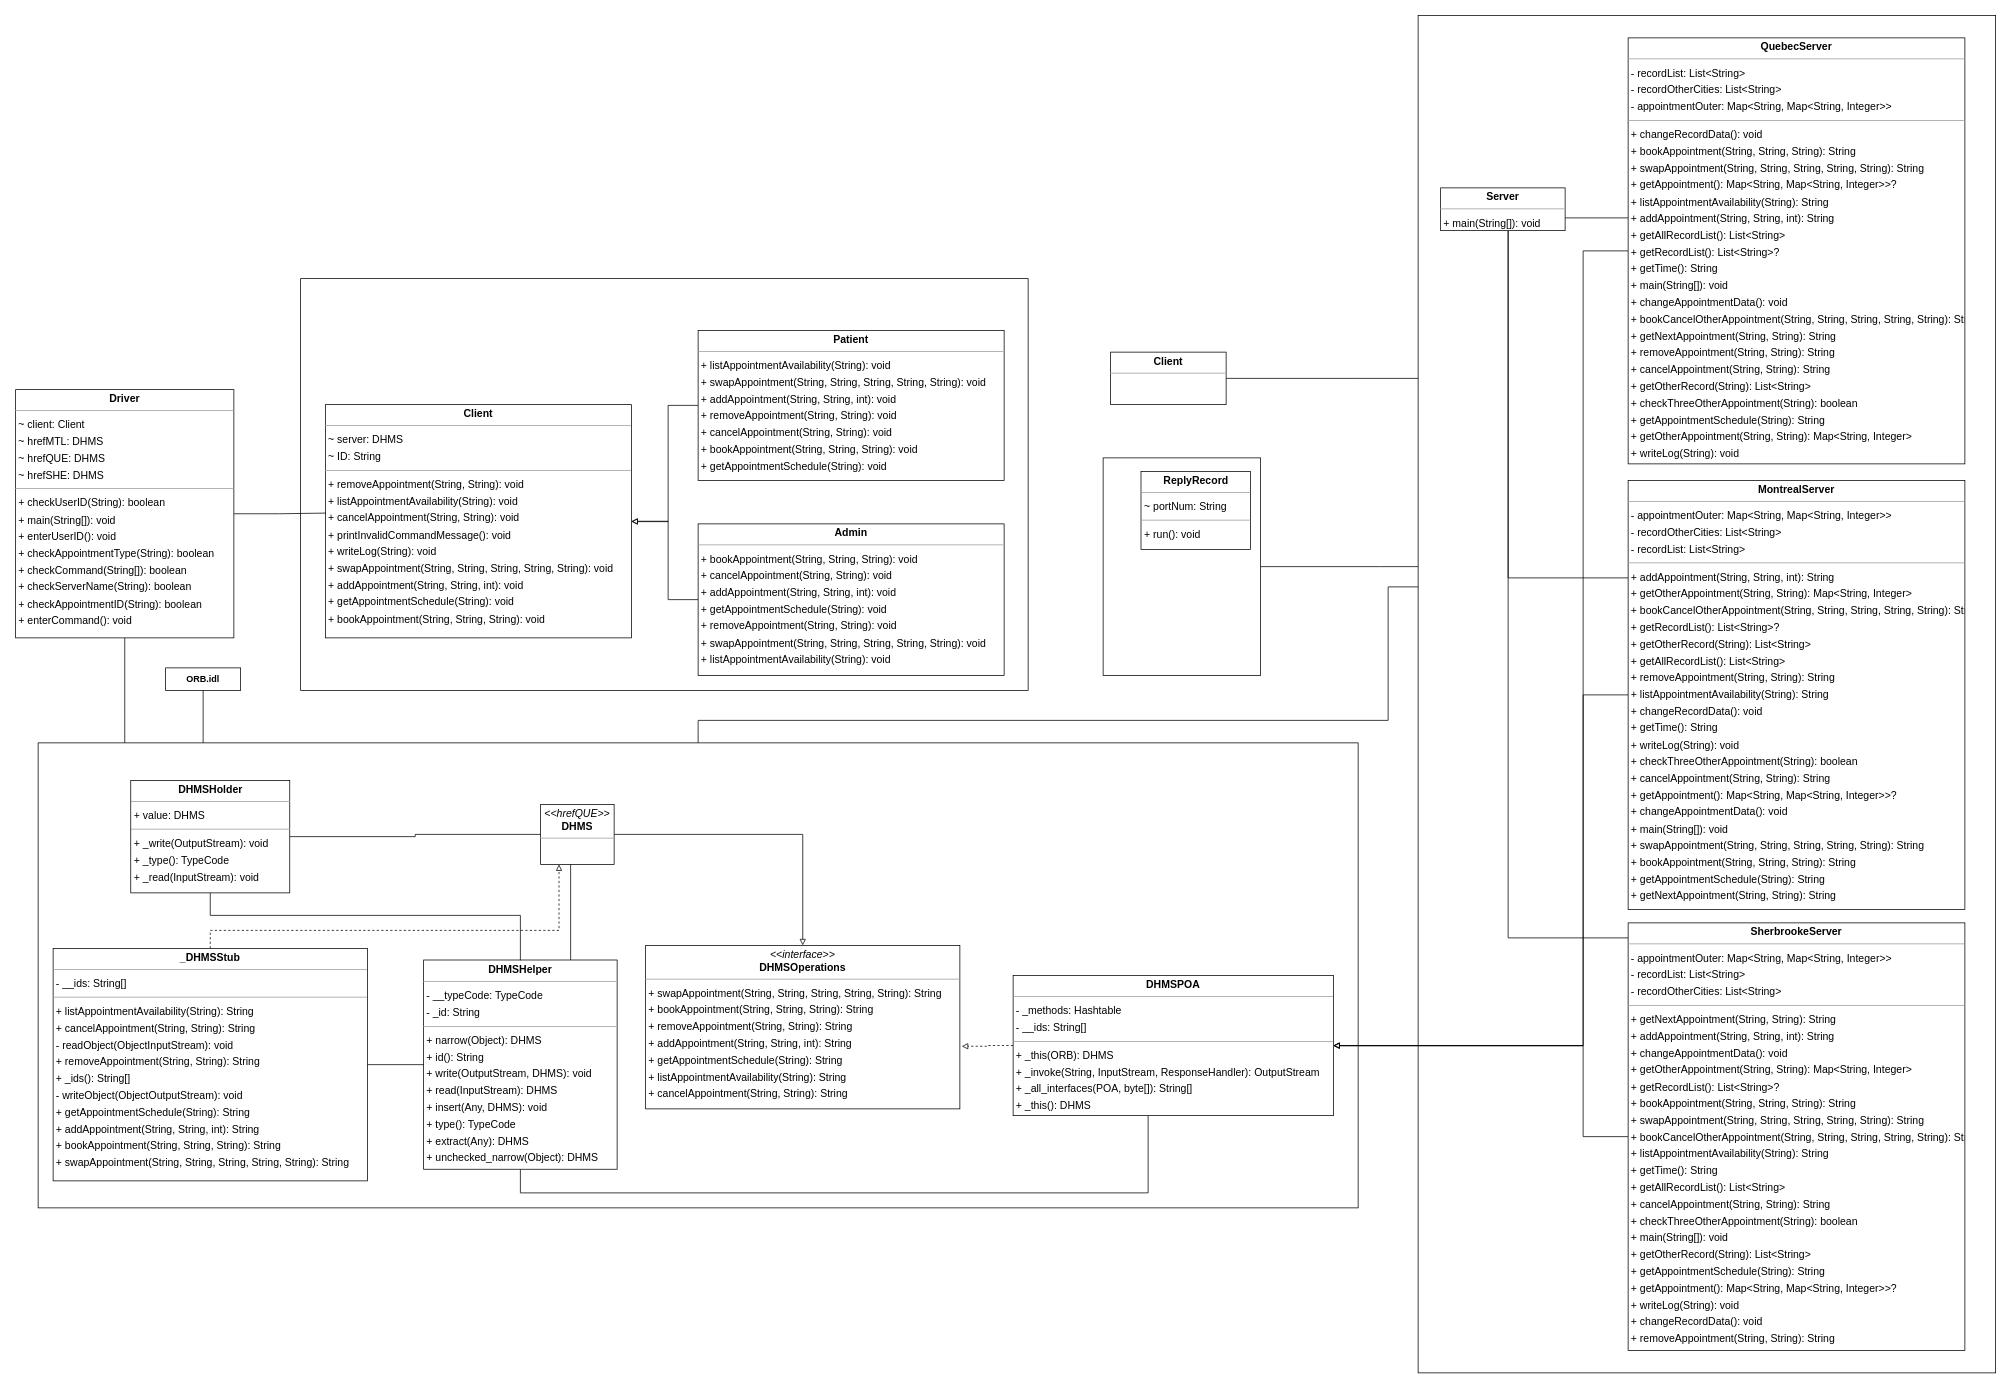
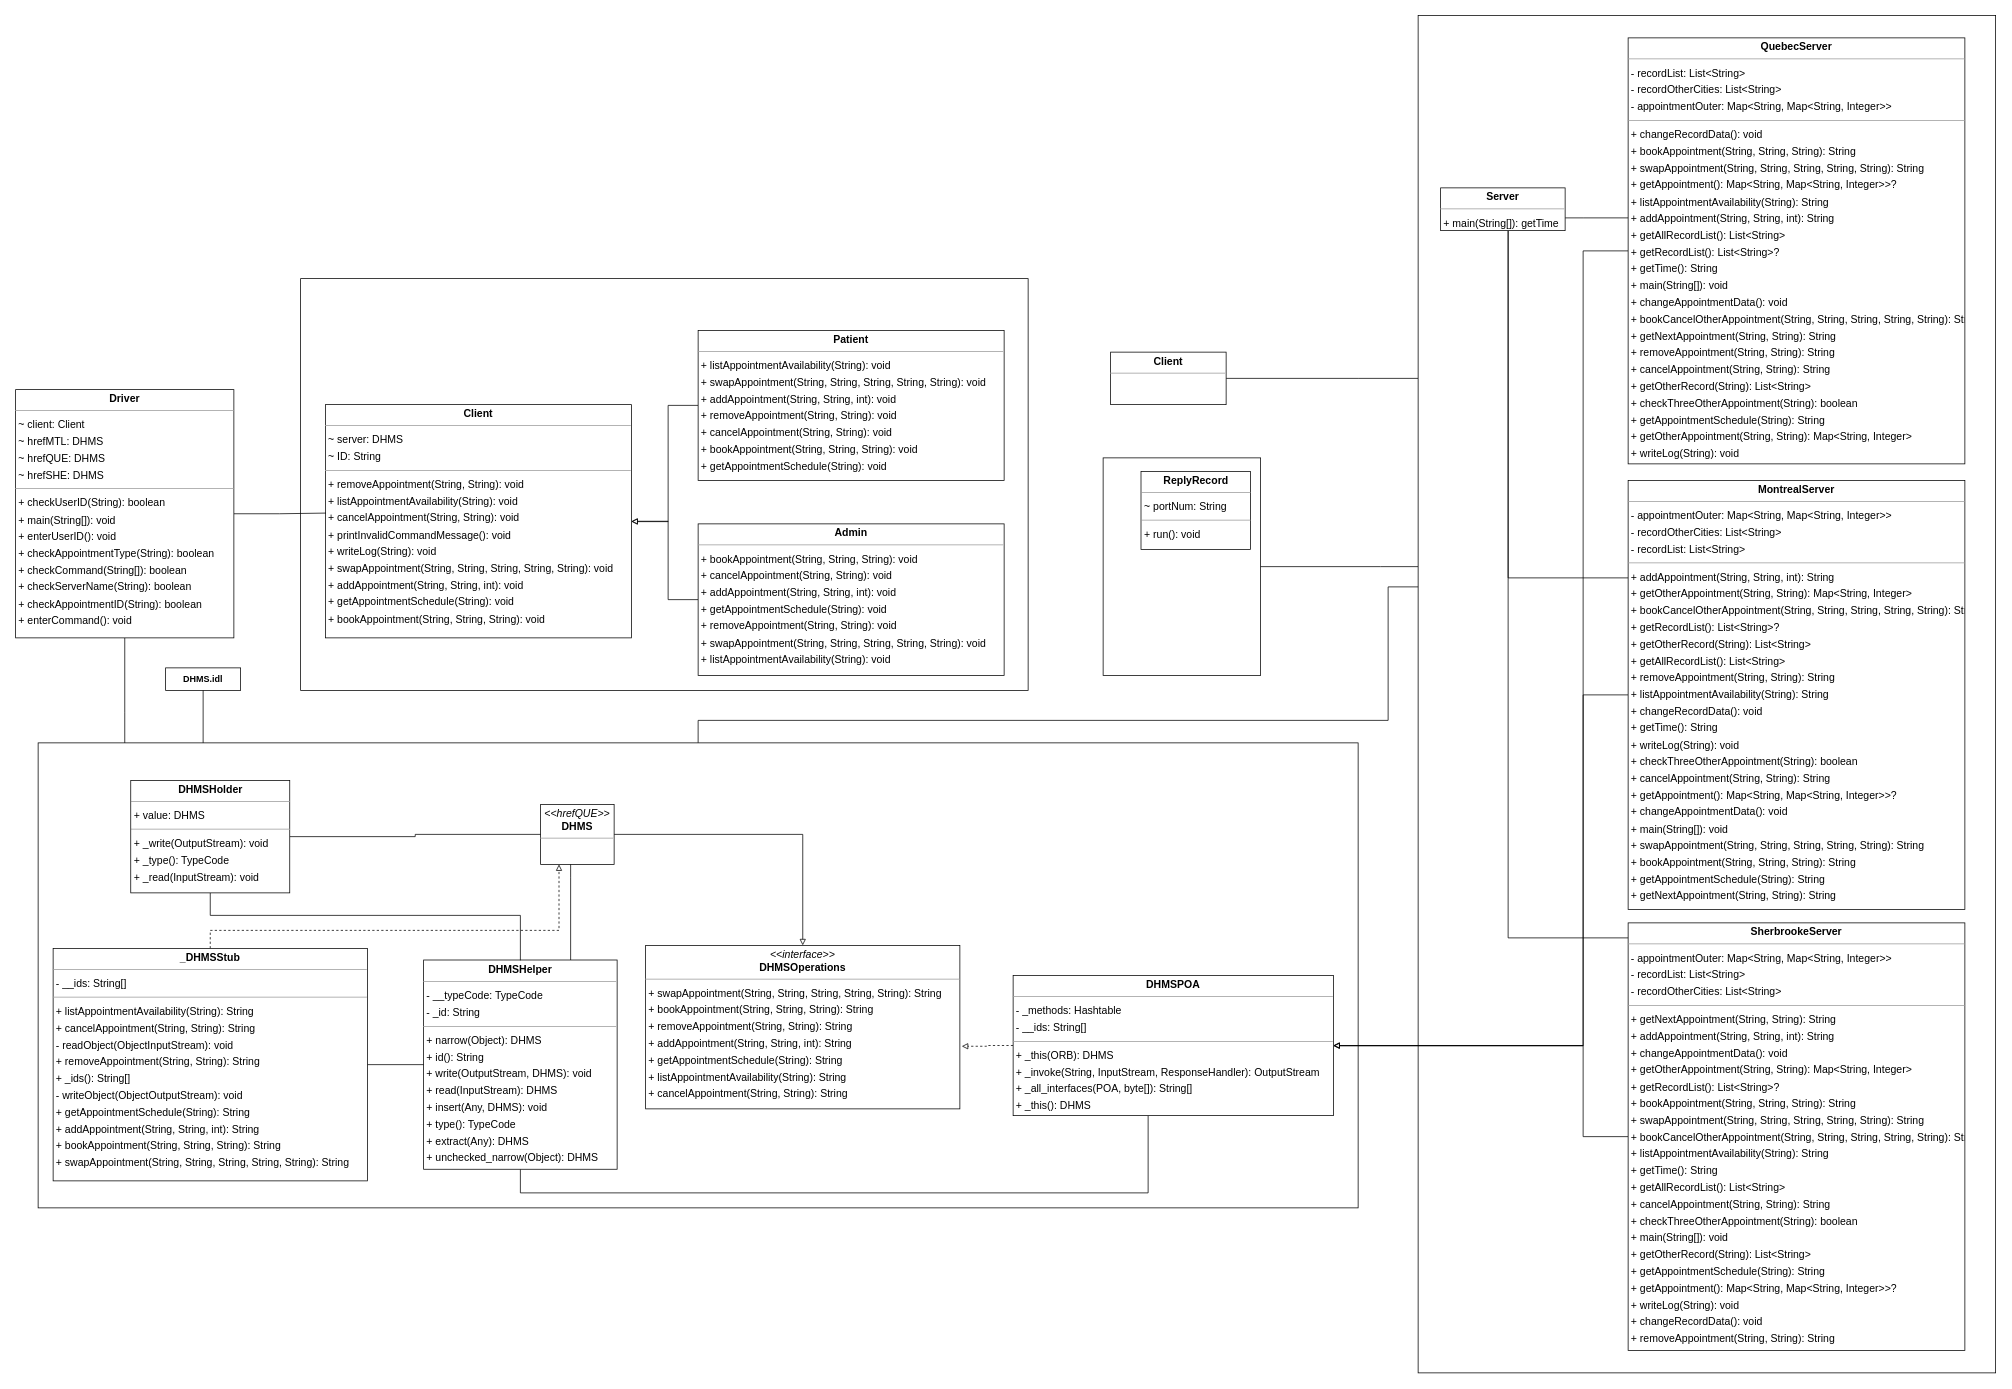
node "Server + main(String[]): void": label "Server + main(String[]): void" -> "Server + main(String[]): getTime"
node "ORB.idl": label "ORB.idl" -> "DHMS.idl"
